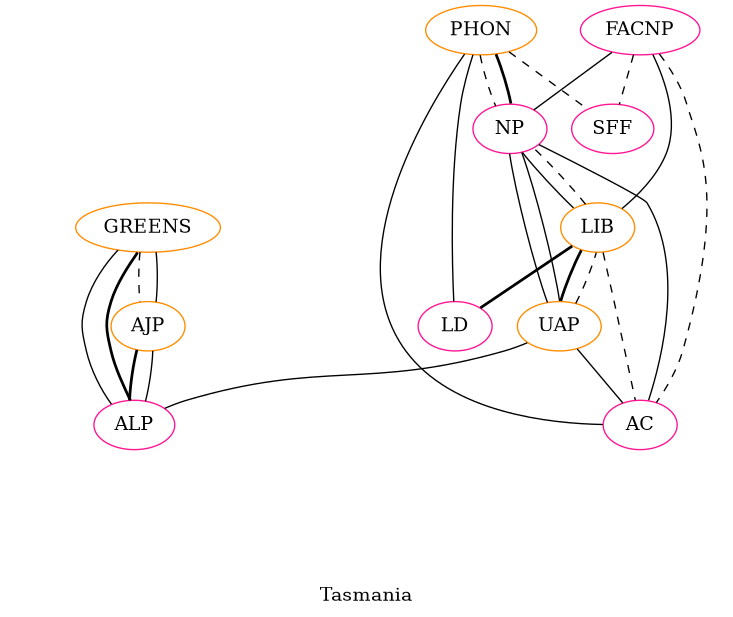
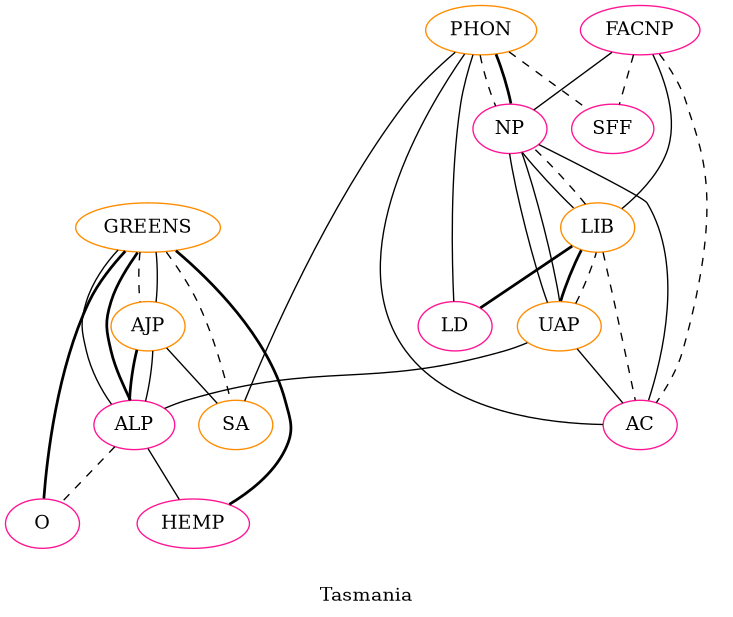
node "SA": added
node "O": added
node "HEMP": added
